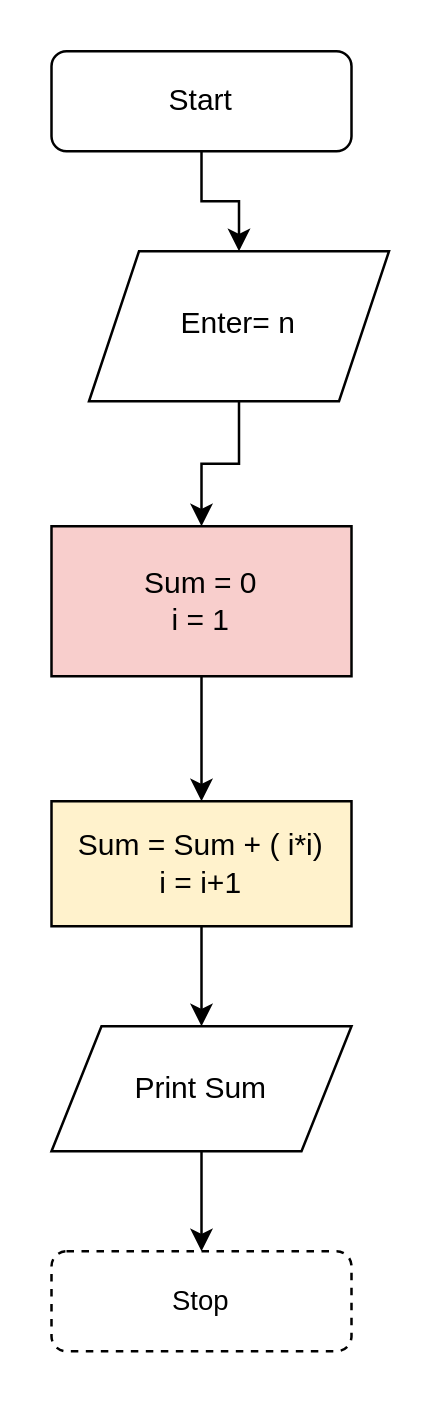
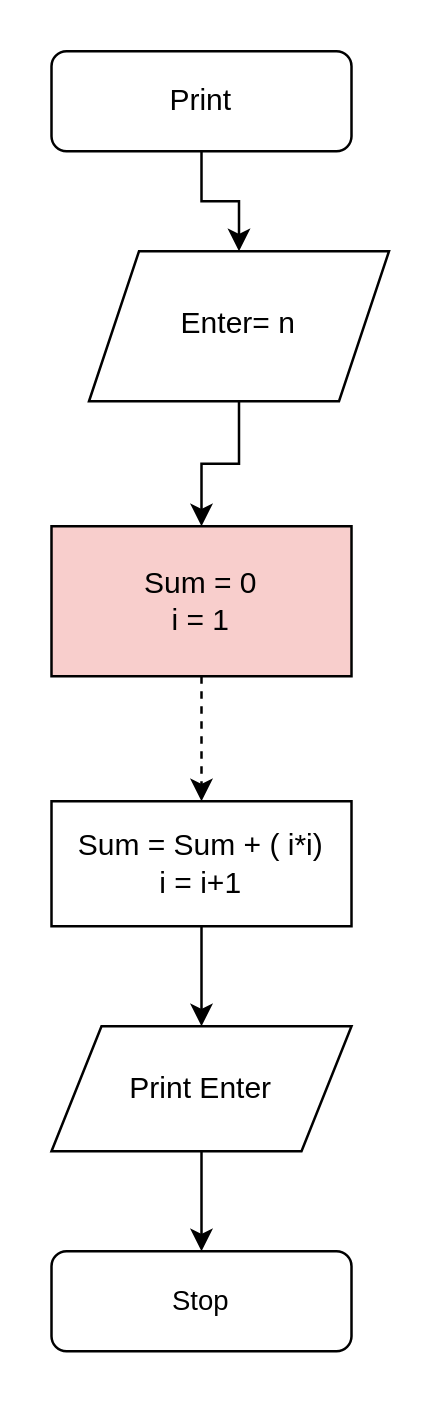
node "Start": label "Start" -> "Print"
edge "Sum = 0 i = 1" -> "Sum = Sum + ( i*i) i = i+1": style solid -> dashed
node "Sum = Sum + ( i*i) i = i+1": fillcolor #fff2cc -> #ffffff
node "Print Sum": label "Print Sum" -> "Print Enter"
node "Stop": style dashed -> solid
